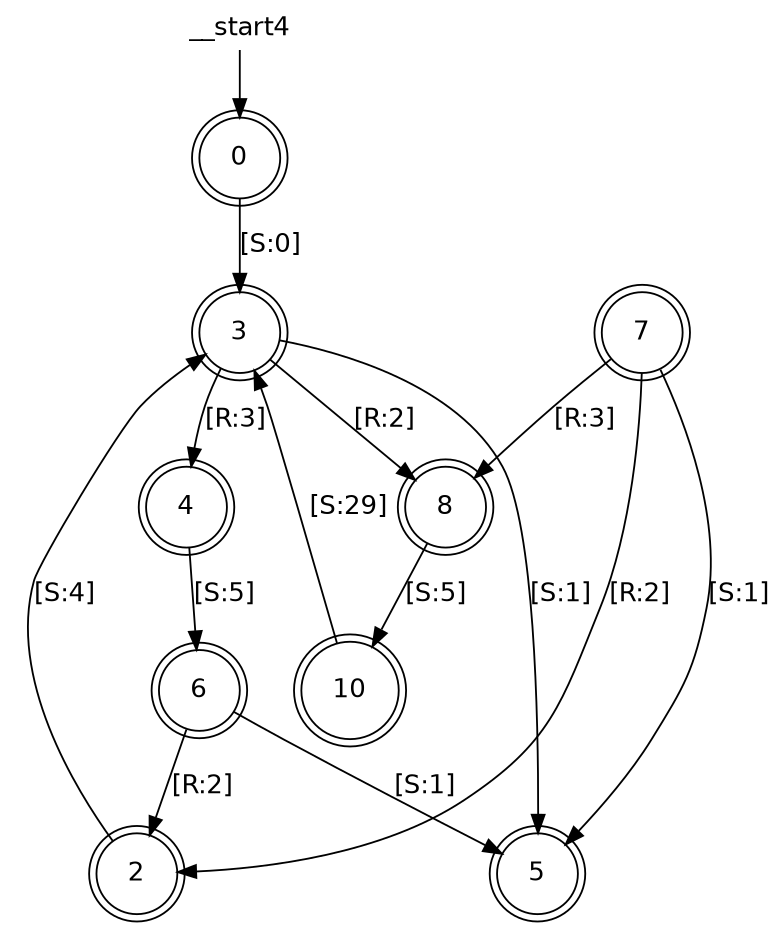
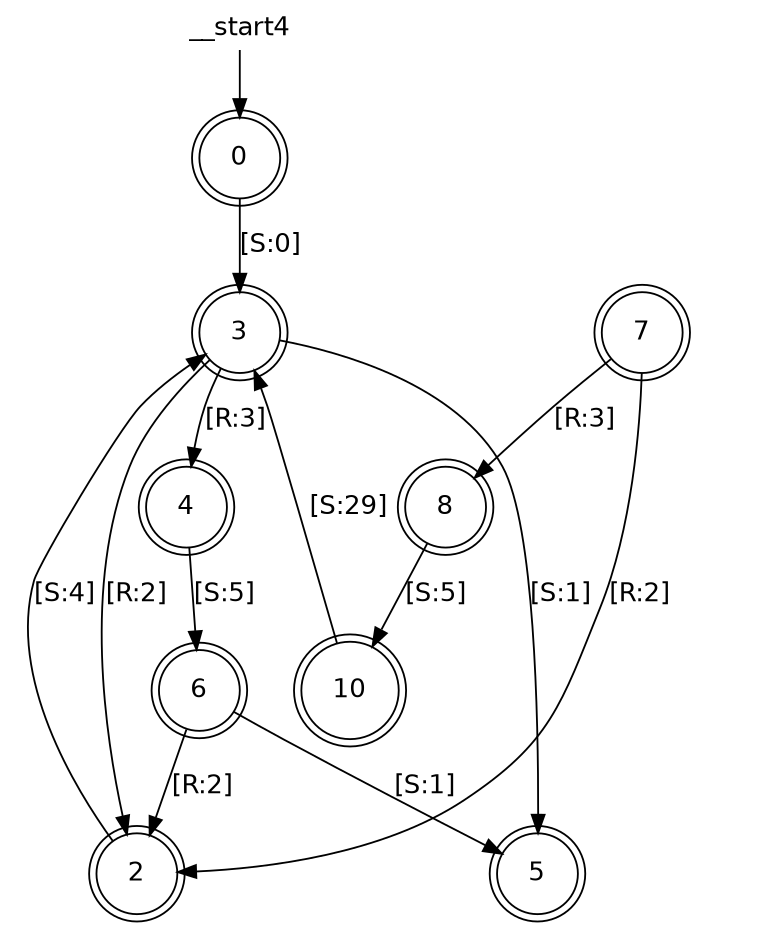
edge "3" -> "8": now "3" -> "2"
edge "7" -> "5": removed, label "[S:1]"
